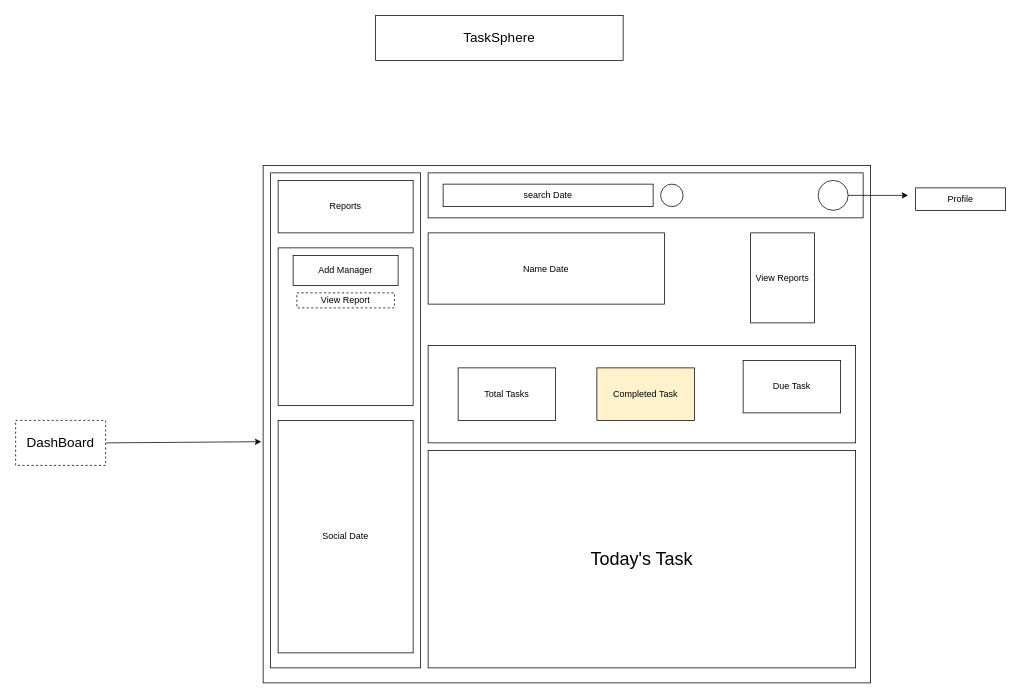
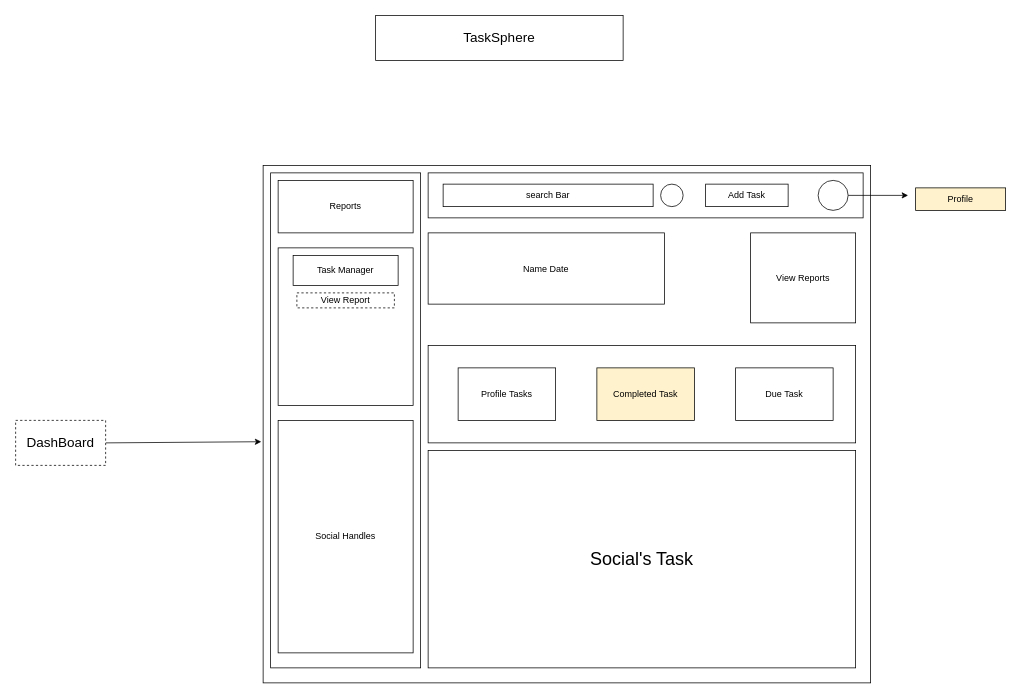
node "search Date": label "search Date" -> "search Bar"
node "Add Task": added
node "Profile": fillcolor #ffffff -> #fff2cc
node "Add Manager": label "Add Manager" -> "Task Manager"
node "View Reports": size 64x90 -> 105x90
node "Due Task": moved (792, 387) -> (784, 394)
node "Total Tasks": label "Total Tasks" -> "Profile Tasks"
node "Social Date": label "Social Date" -> "Social Handles"
node "Today's Task": label "Today's Task" -> "Social's Task"
